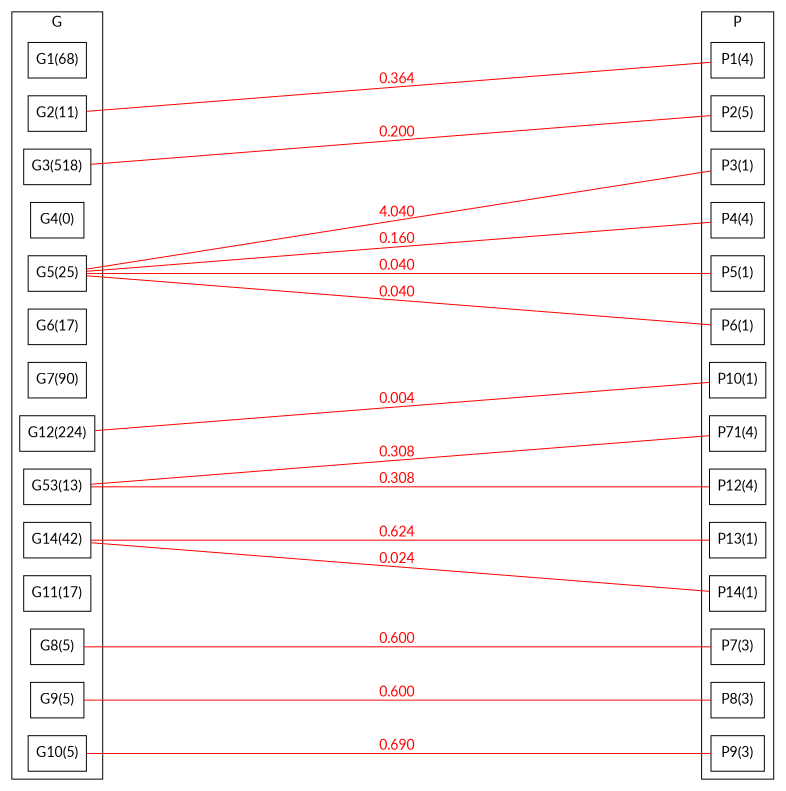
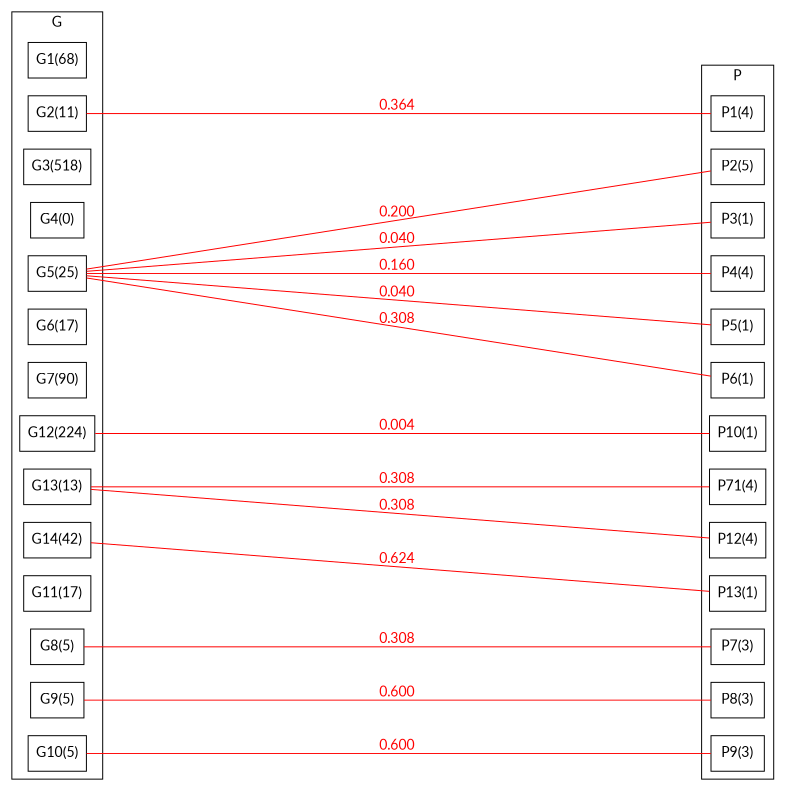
edge "P2(5)" -- "G3(518)": now "P2(5)" -- "G5(25)"
edge "P3(1)" -- "G5(25)": label "4.040" -> "0.040"
edge "G5(25)" -- "P6(1)": label "0.040" -> "0.308"
node "G53(13)": label "G53(13)" -> "G13(13)"
node "P14(1)": removed
edge "G8(5)" -- "P7(3)": label "0.600" -> "0.308"
edge "G10(5)" -- "P9(3)": label "0.690" -> "0.600"
